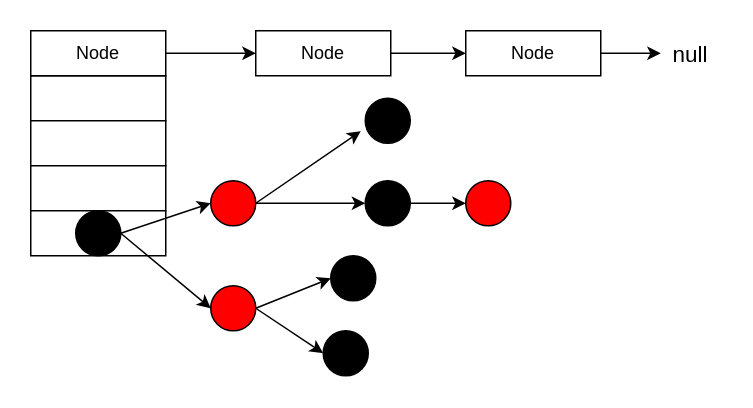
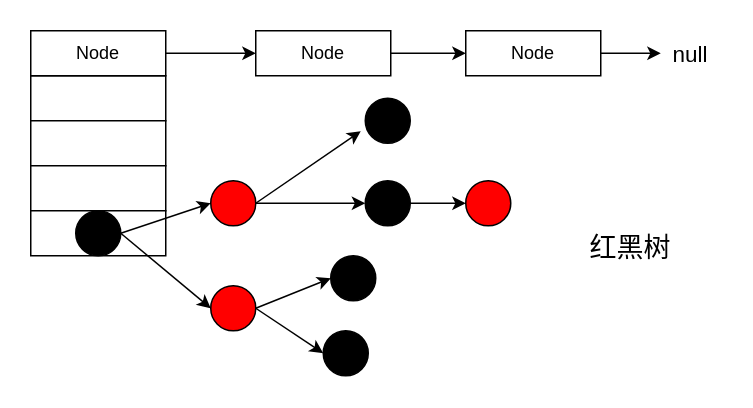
node "红黑树": added
